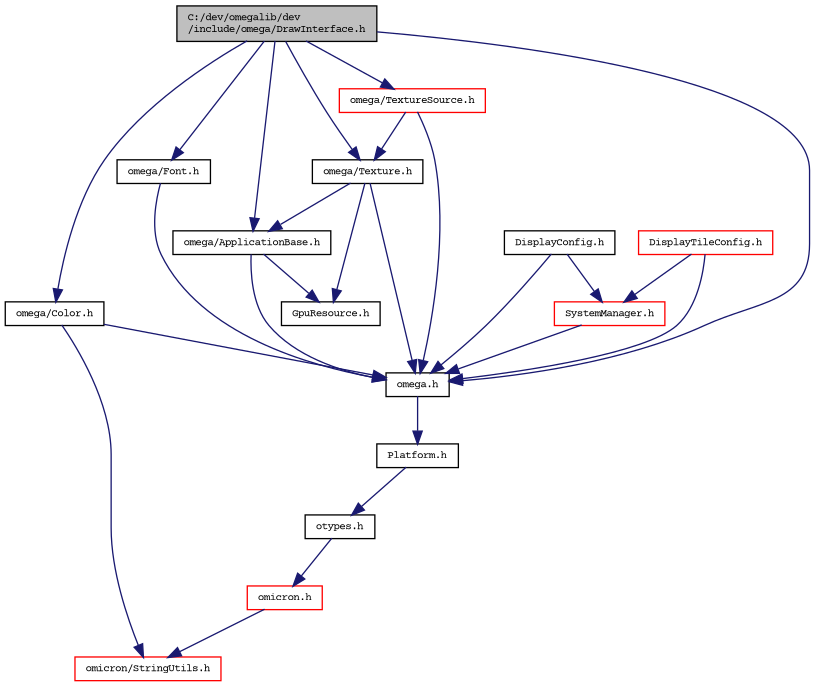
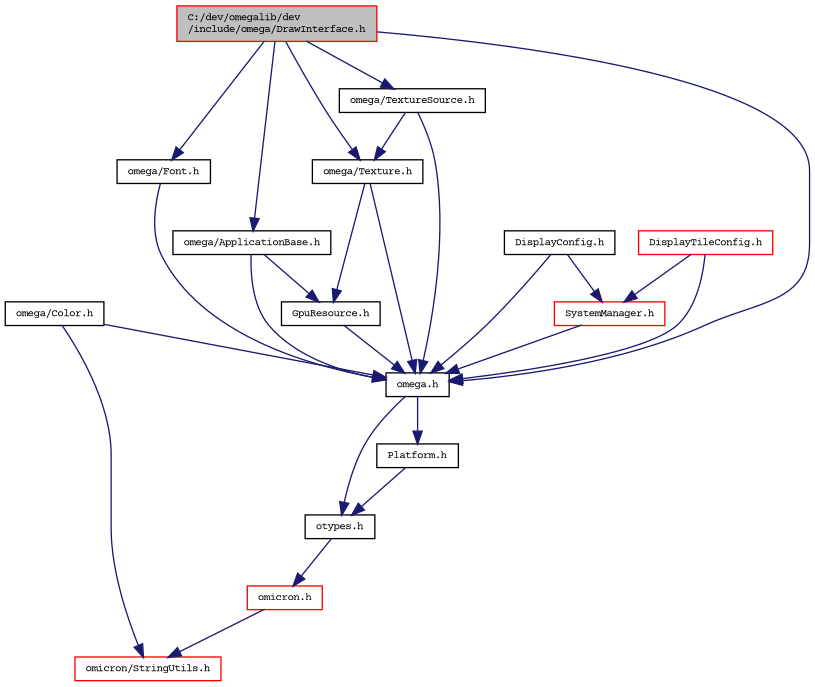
node "C:/dev/omegalib/dev /include/omega/DrawInterface.h": color black -> red
node "omega/TextureSource.h": color red -> black
edge "C:/dev/omegalib/dev /include/omega/DrawInterface.h" -> "omega/Color.h": removed
edge "omega/Texture.h" -> "omega/ApplicationBase.h": removed
edge "GpuResource.h" -> "omega.h": added
edge "omega.h" -> "otypes.h": added
